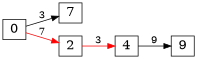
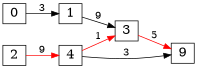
node "7": label "7" -> "1"
node "3": added
edge "0" -> "2": removed, label "7"
edge "2" -> "4": label "3" -> "9"
edge "4" -> "9": label "9" -> "3"
